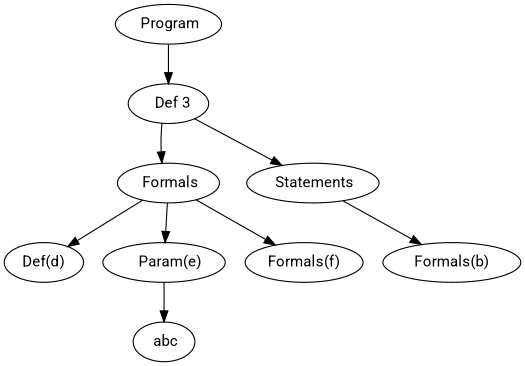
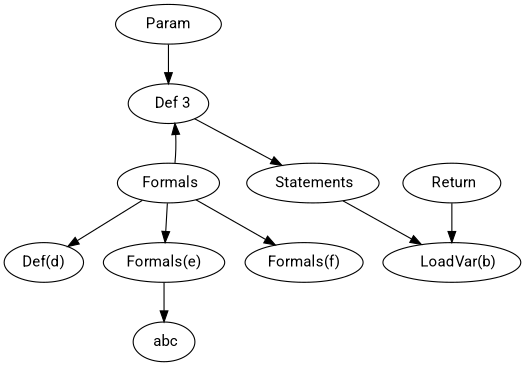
node "Program": label "Program" -> "Param"
edge "Def 3" -> "Formals": reversed
node "Return": added
node "Param(e)": label "Param(e)" -> "Formals(e)"
node "Formals(b)": label "Formals(b)" -> "LoadVar(b)"
